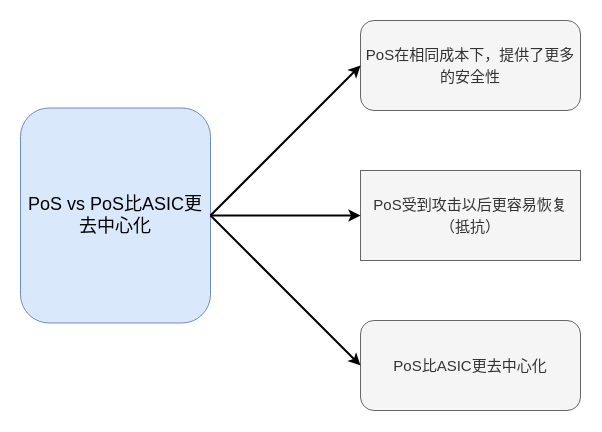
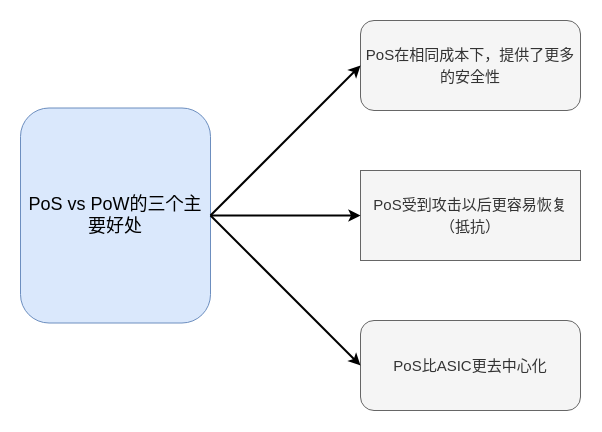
node "PoS vs PoS比ASIC更去中心化": label "PoS vs PoS比ASIC更去中心化" -> "PoS vs PoW的三个主要好处"
